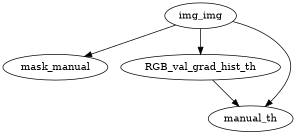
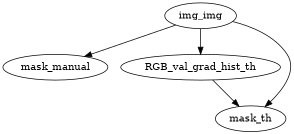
node "manual_th": label "manual_th" -> "mask_th"
